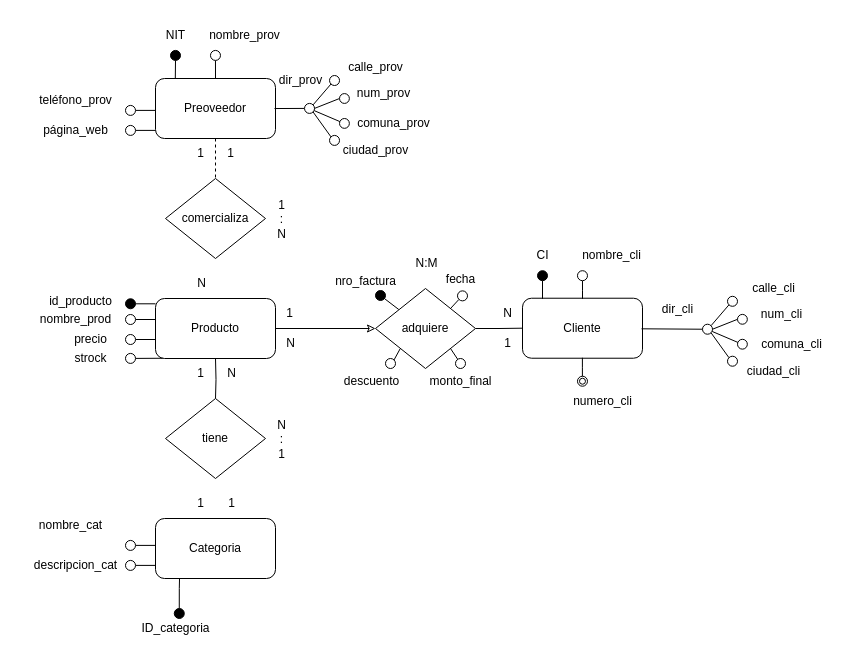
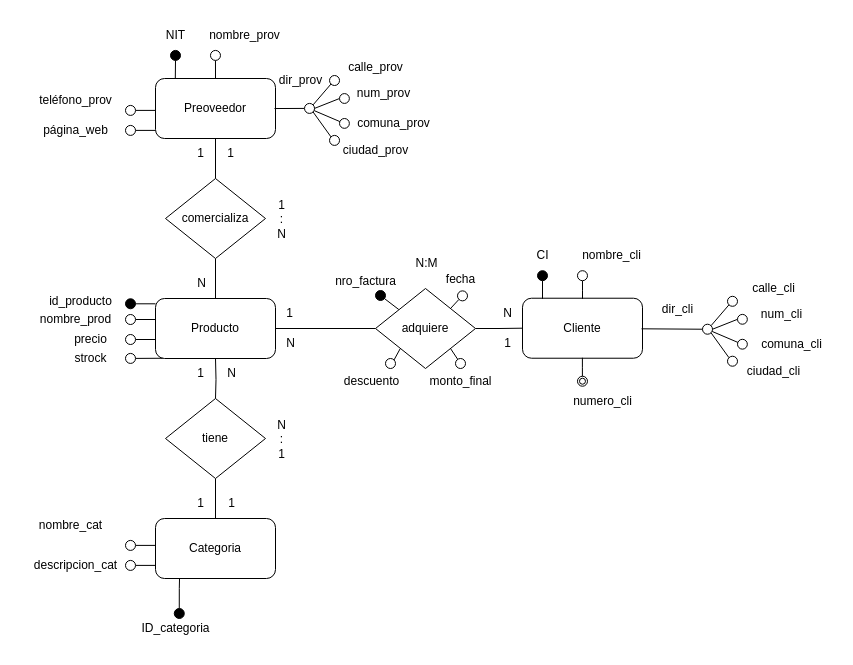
edge "Preoveedor" -- "comercializa": style dashed -> solid
edge "comercializa" -- "Producto": added
edge "Producto" -> "adquiere": arrowhead classic -> none
edge "tiene" -- "Categoria": added
